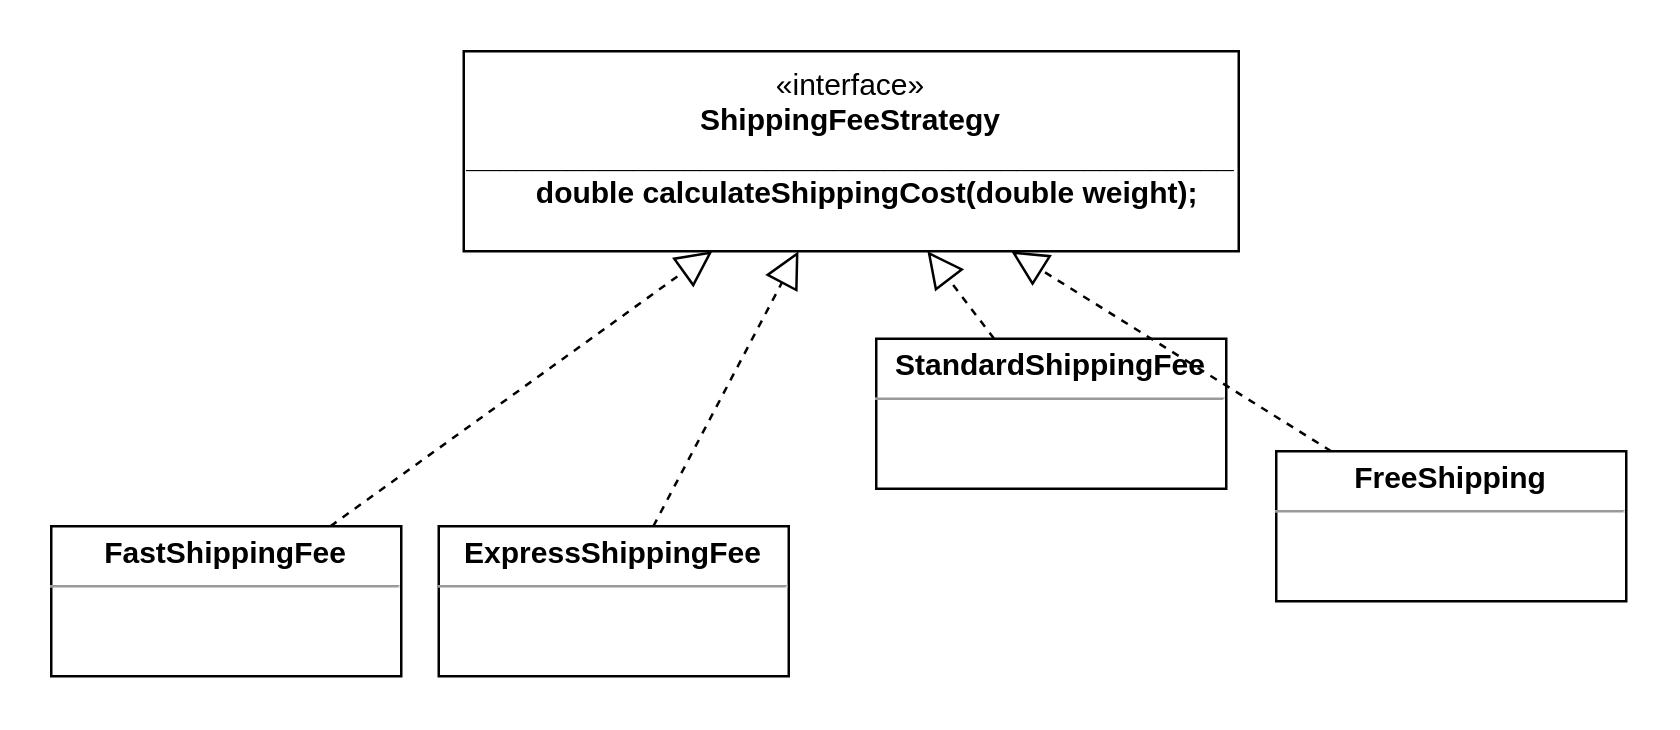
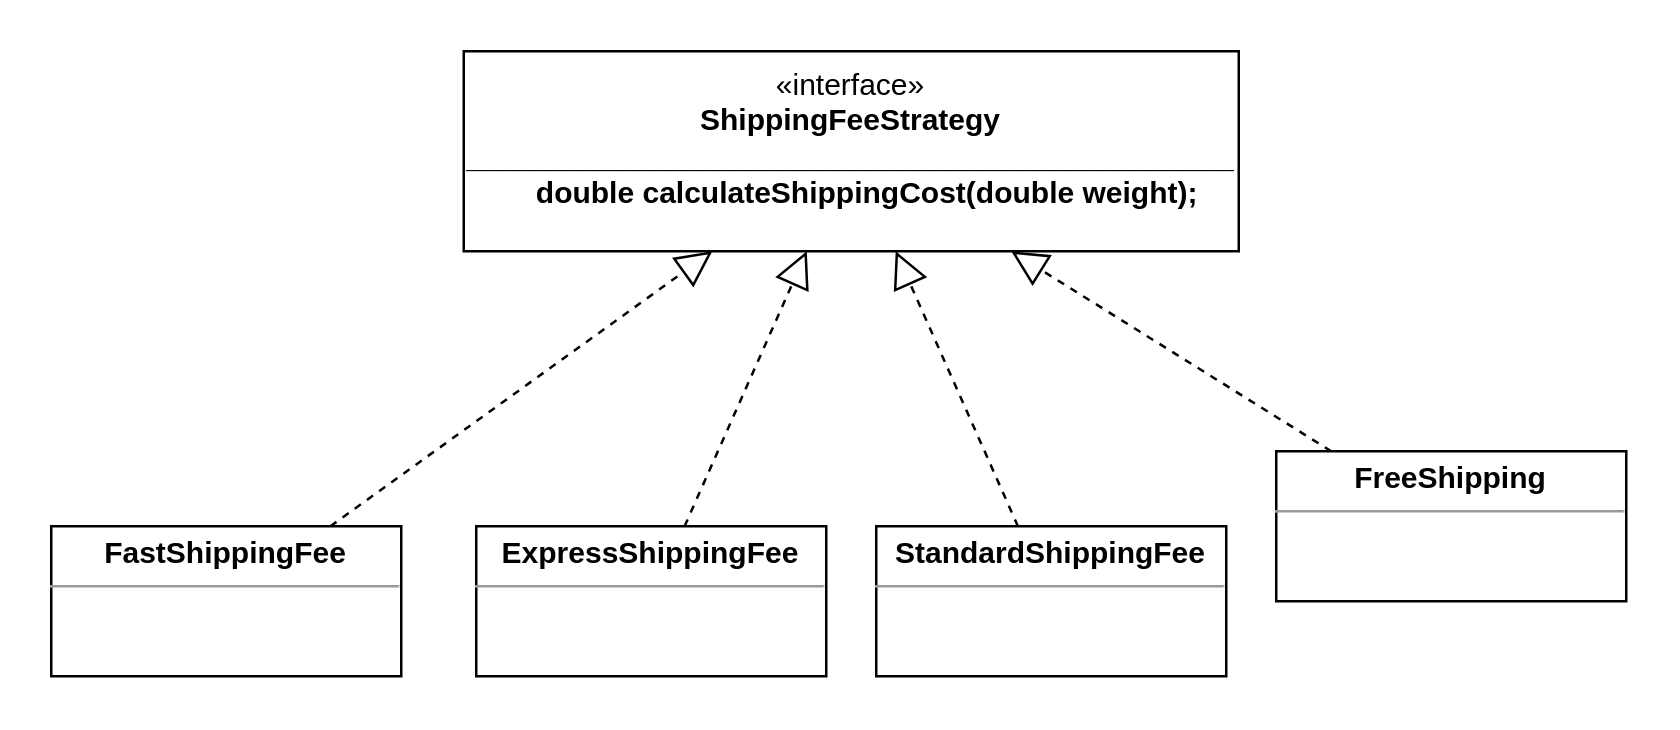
node "StandardShippingFee": moved (1051, 414) -> (1051, 601)
node "ExpressShippingFee": moved (614, 601) -> (651, 601)
